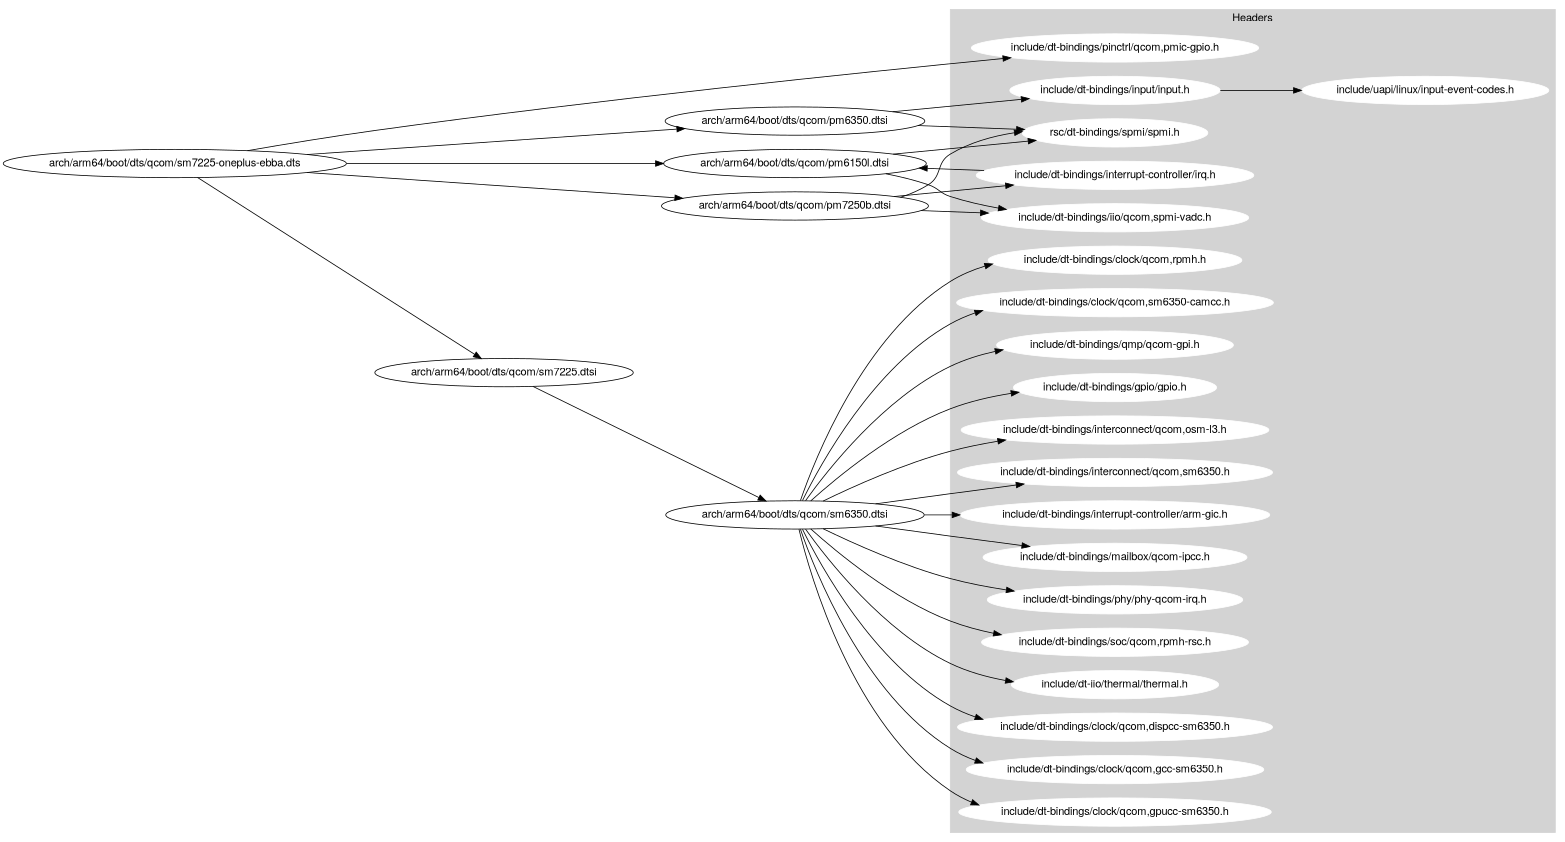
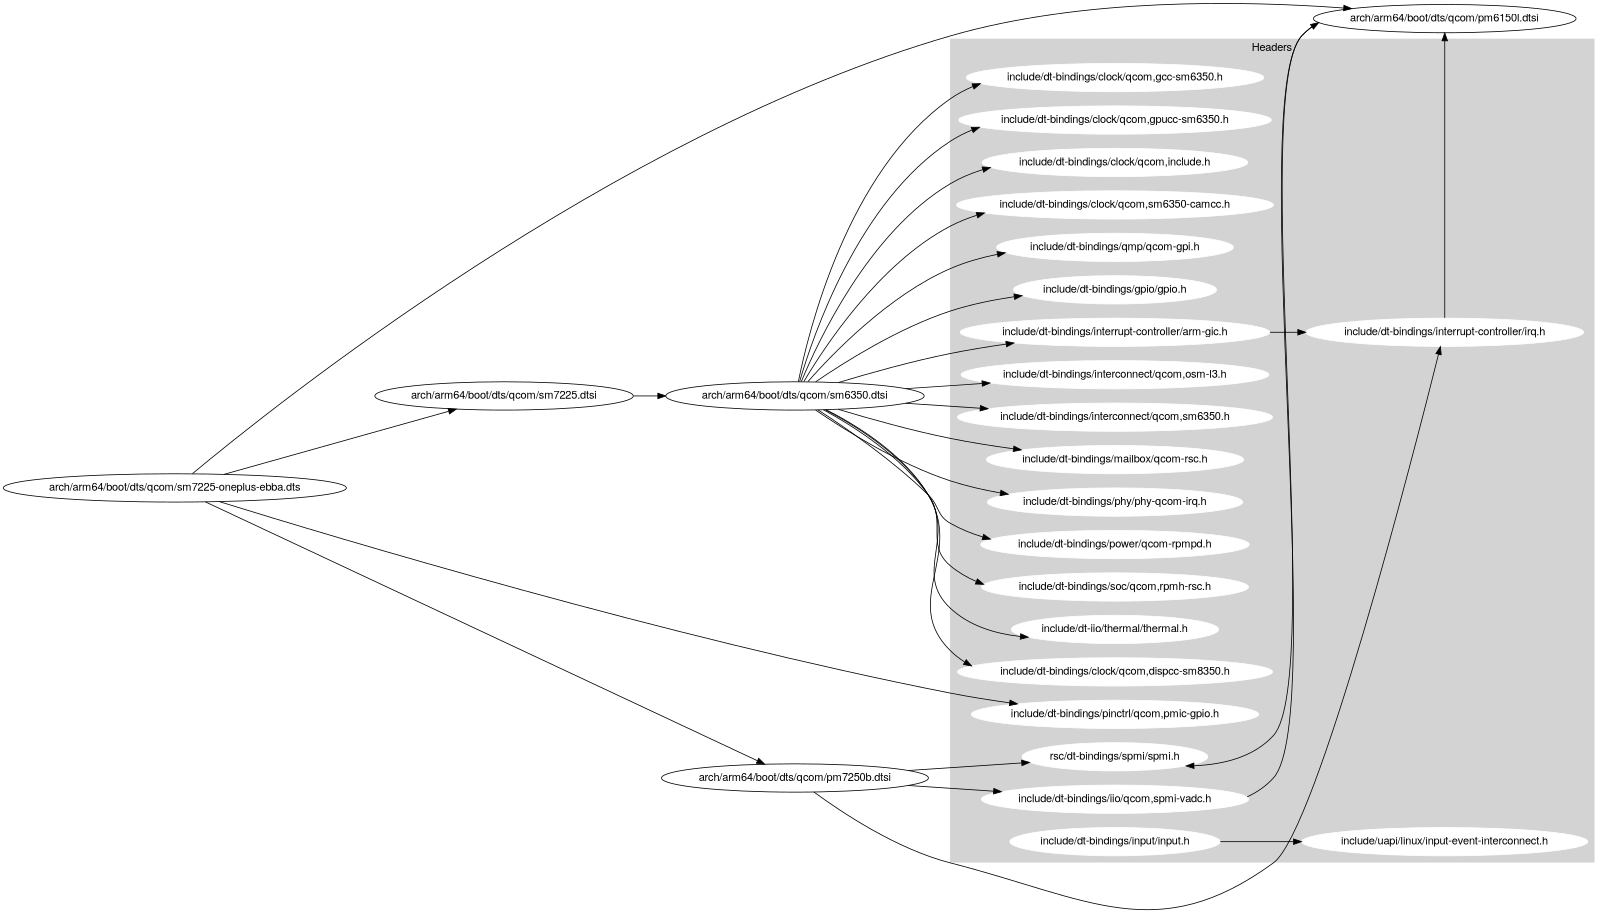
node "include/uapi/linux/input-event-codes.h": label "include/uapi/linux/input-event-codes.h" -> "include/uapi/linux/input-event-interconnect.h"
node "arch/arm64/boot/dts/qcom/pm6350.dtsi": removed
edge "arch/arm64/boot/dts/qcom/pm6150l.dtsi" -> "include/dt-bindings/iio/qcom,spmi-vadc.h": reversed
node "include/dt-bindings/clock/qcom,rpmh.h": label "include/dt-bindings/clock/qcom,rpmh.h" -> "include/dt-bindings/clock/qcom,include.h"
edge "include/dt-bindings/interrupt-controller/arm-gic.h" -> "include/dt-bindings/interrupt-controller/irq.h": added
node "include/dt-bindings/power/qcom-rpmpd.h": added
node "include/dt-bindings/mailbox/qcom-ipcc.h": label "include/dt-bindings/mailbox/qcom-ipcc.h" -> "include/dt-bindings/mailbox/qcom-rsc.h"
node "include/dt-bindings/clock/qcom,dispcc-sm6350.h": label "include/dt-bindings/clock/qcom,dispcc-sm6350.h" -> "include/dt-bindings/clock/qcom,dispcc-sm8350.h"
